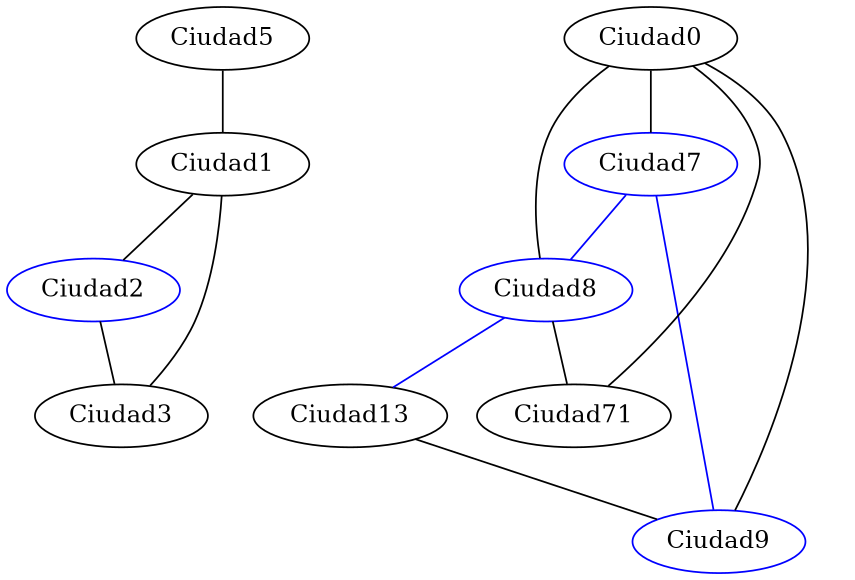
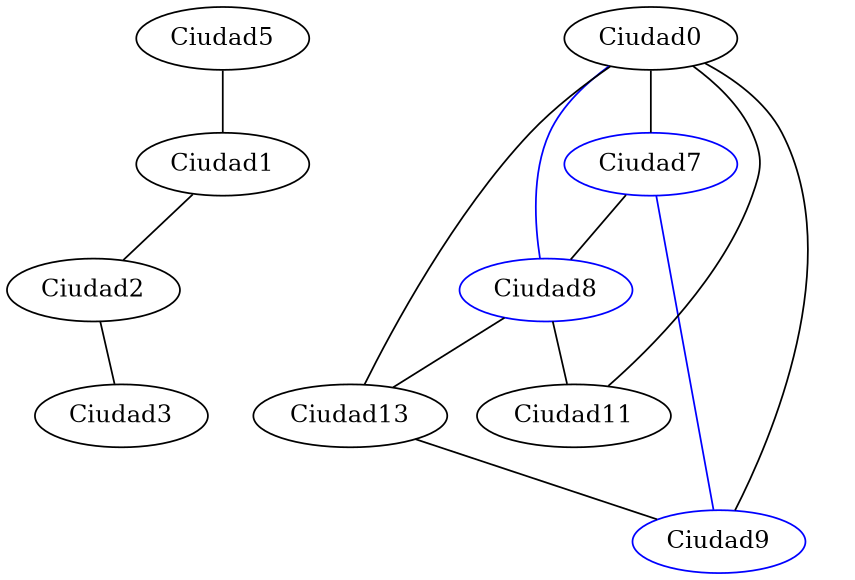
edge "Ciudad0" -- "Ciudad8": color black -> blue
edge "Ciudad0" -- "Ciudad13": added
edge "Ciudad7" -- "Ciudad8": color blue -> black
node "Ciudad2": color blue -> black
edge "Ciudad1" -- "Ciudad3": removed
edge "Ciudad8" -- "Ciudad13": color blue -> black
node "Ciudad71": label "Ciudad71" -> "Ciudad11"
